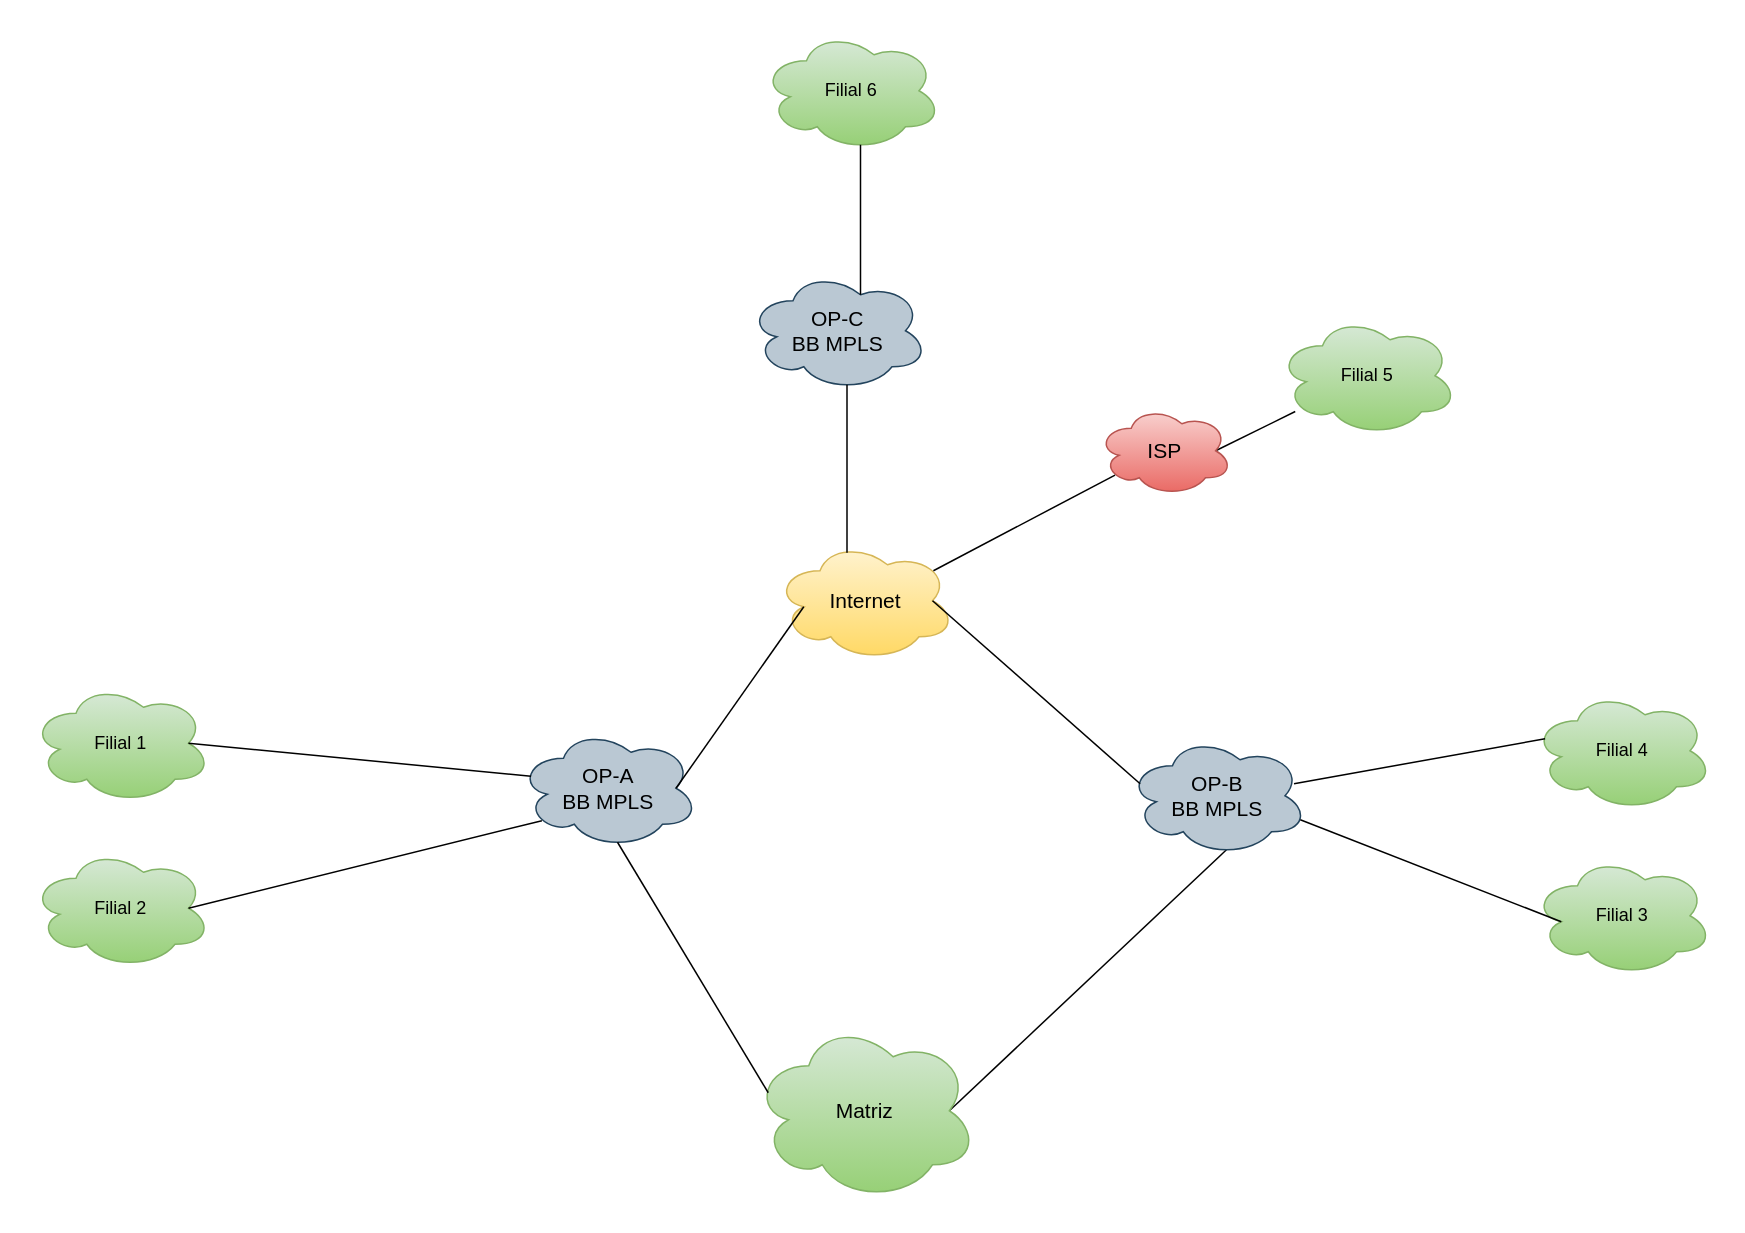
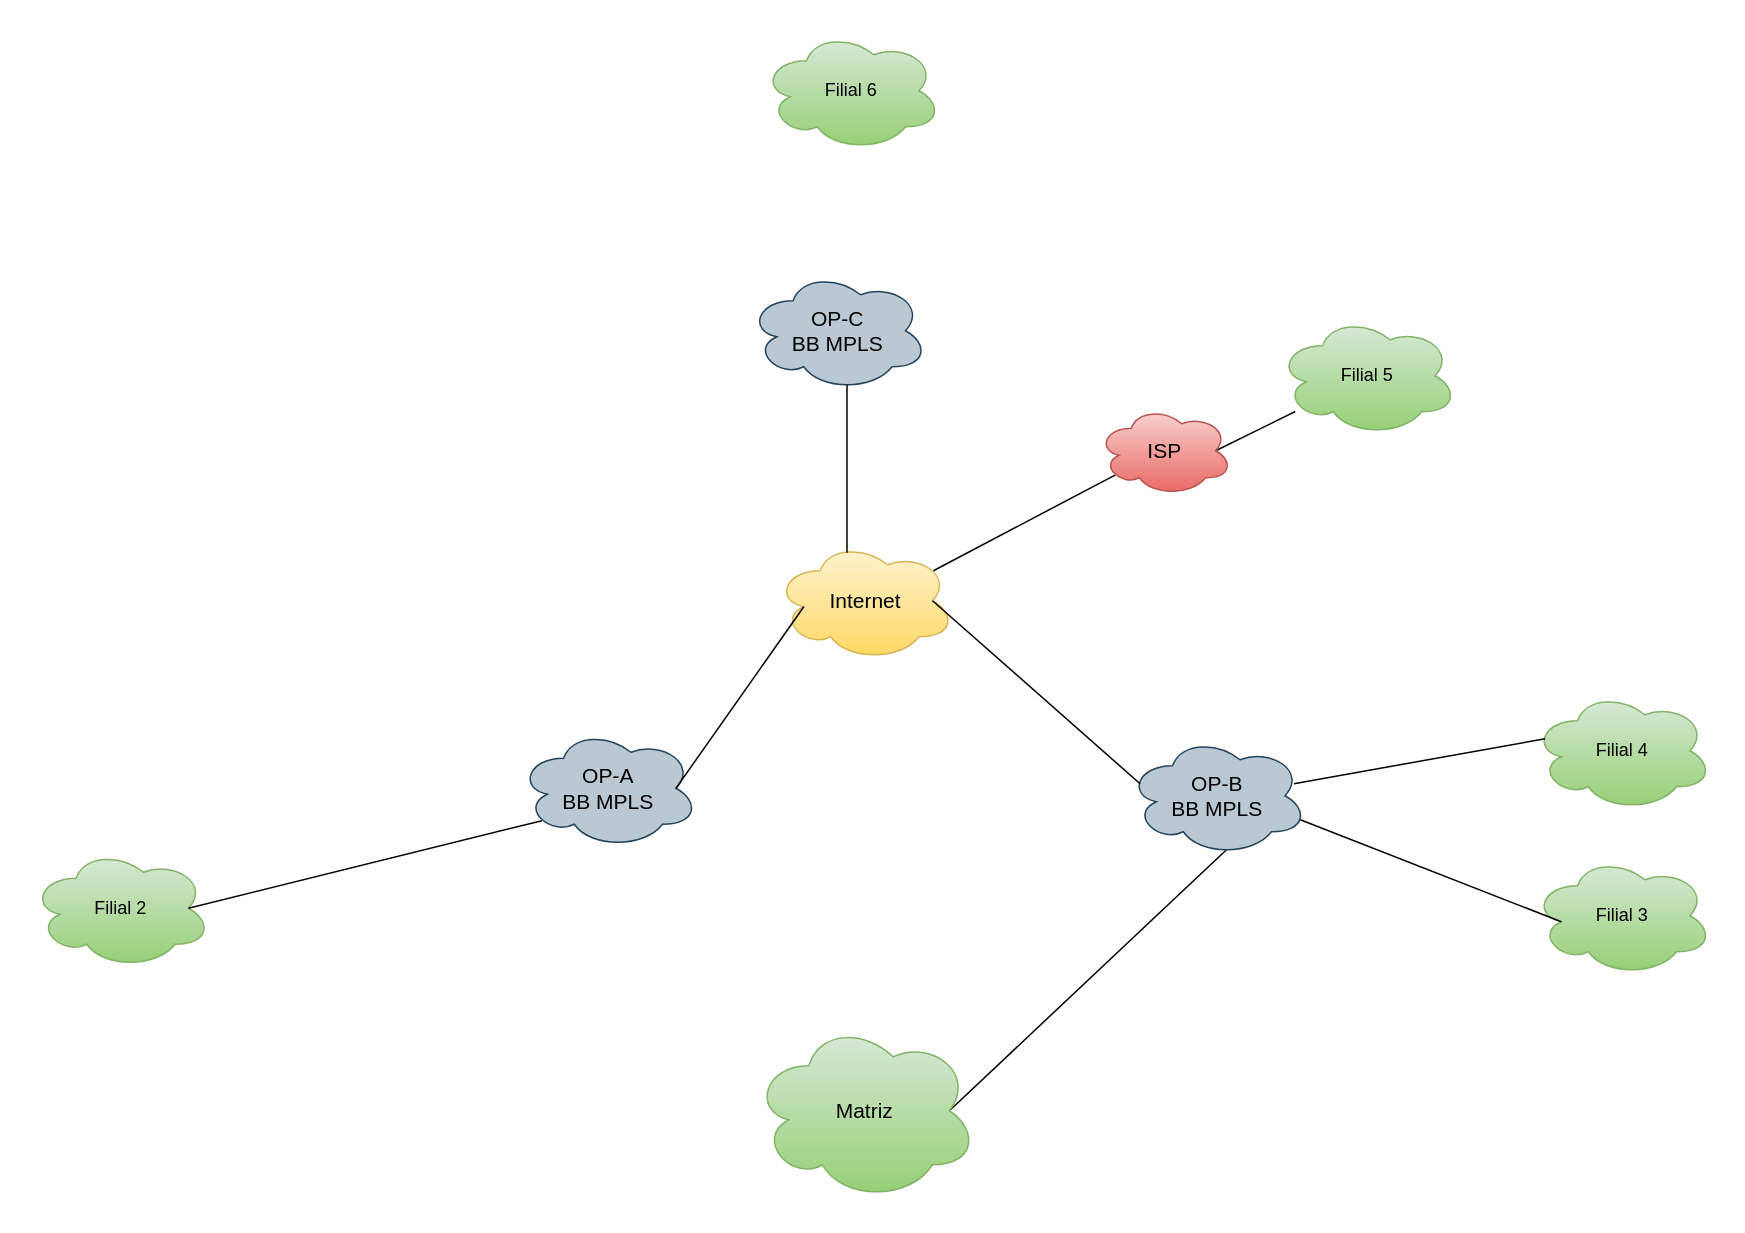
edge "Filial 6" -- "OP-C BB MPLS": removed
node "Filial 1": removed
edge "Filial 1" -- "OP-A BB MPLS": removed
edge "OP-A BB MPLS" -- "Matriz": removed
